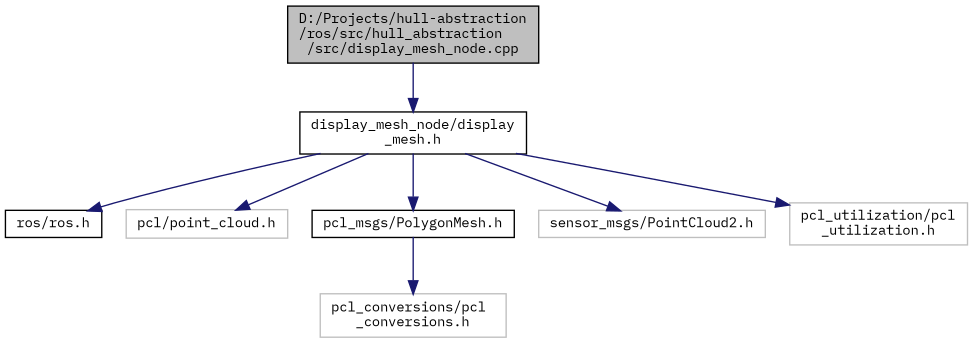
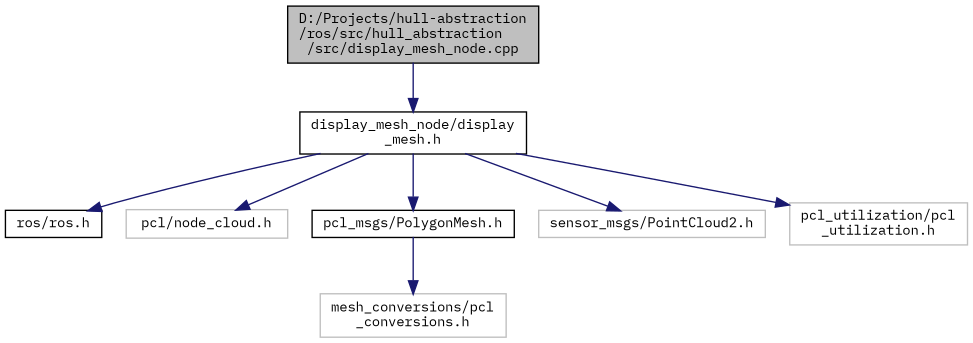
node "pcl/point_cloud.h": label "pcl/point_cloud.h" -> "pcl/node_cloud.h"
node "pcl_conversions/pcl _conversions.h": label "pcl_conversions/pcl _conversions.h" -> "mesh_conversions/pcl _conversions.h"
